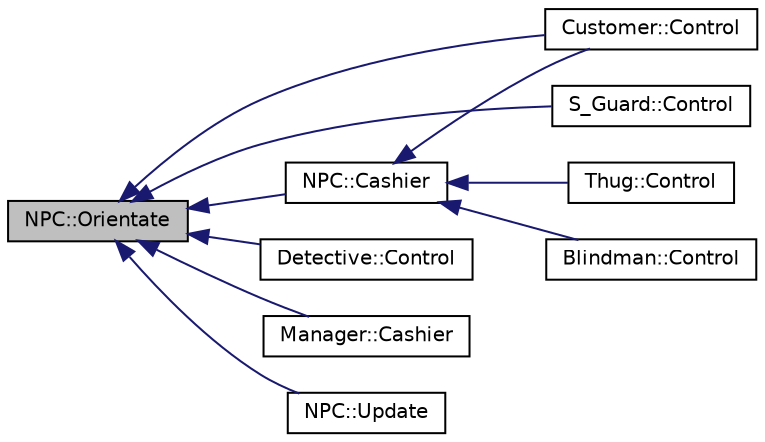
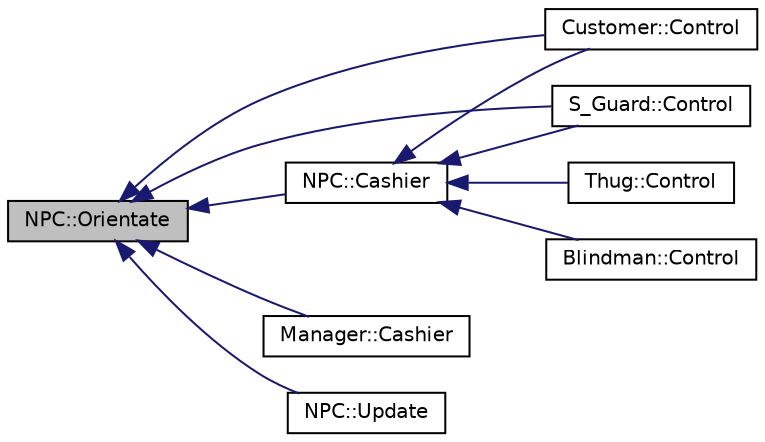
edge "S_Guard::Control" -> "NPC::Cashier": added
node "Detective::Control": removed
